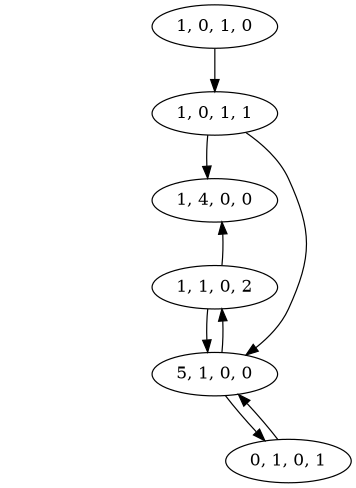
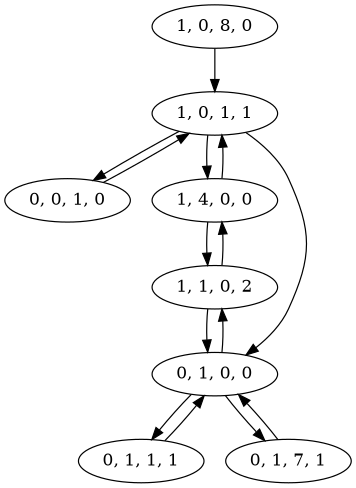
node "1, 0, 1, 0": label "1, 0, 1, 0" -> "1, 0, 8, 0"
edge "1, 4, 0, 0" -> "1, 0, 1, 1": added
node "0, 0, 1, 0": added
edge "1, 4, 0, 0" -> "1, 1, 0, 2": added
node "5, 1, 0, 0": label "5, 1, 0, 0" -> "0, 1, 0, 0"
node "0, 1, 1, 1": added
node "0, 1, 0, 1": label "0, 1, 0, 1" -> "0, 1, 7, 1"
